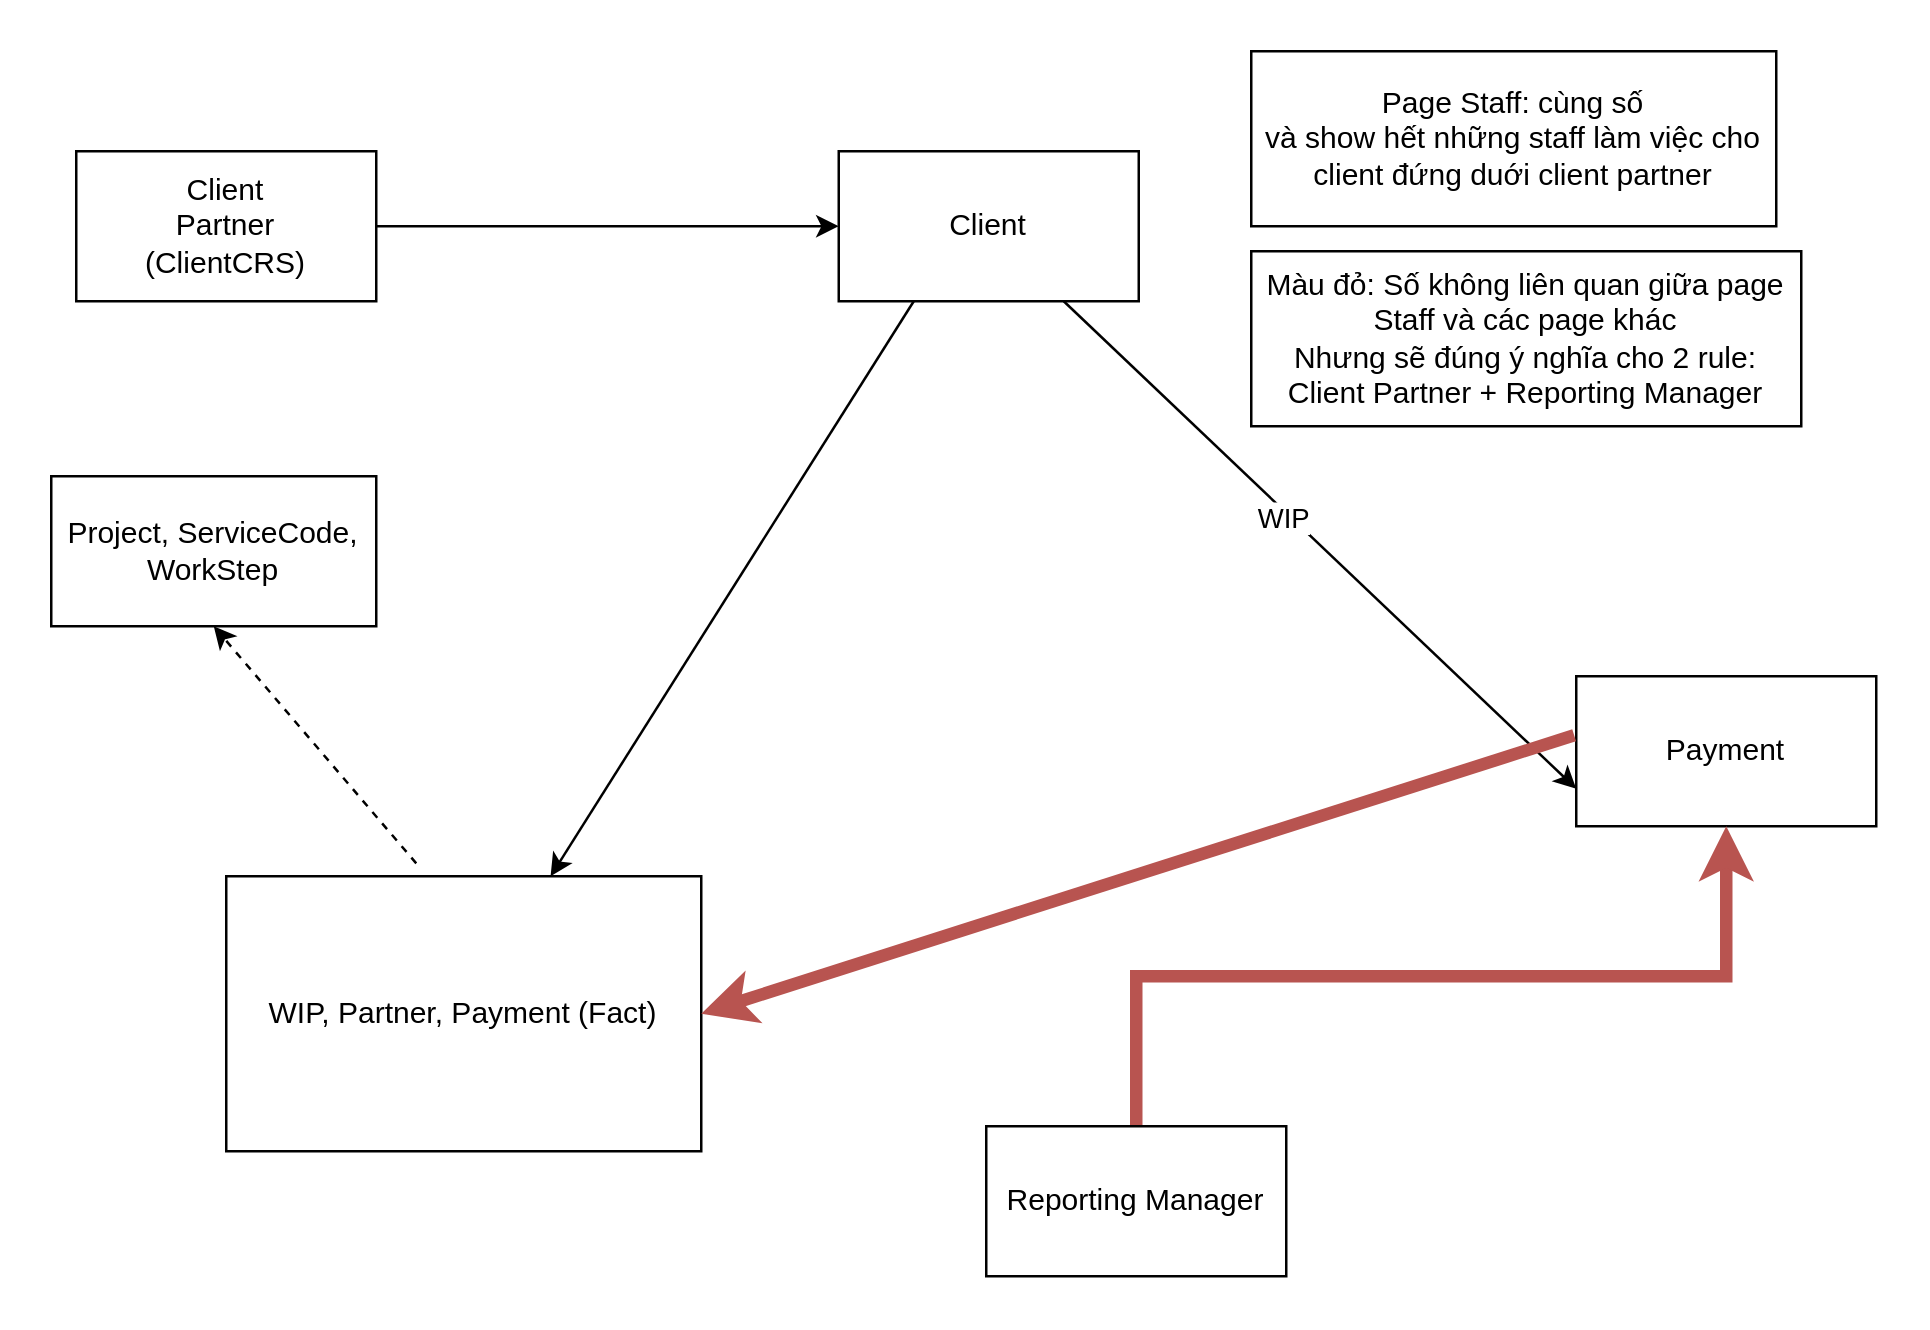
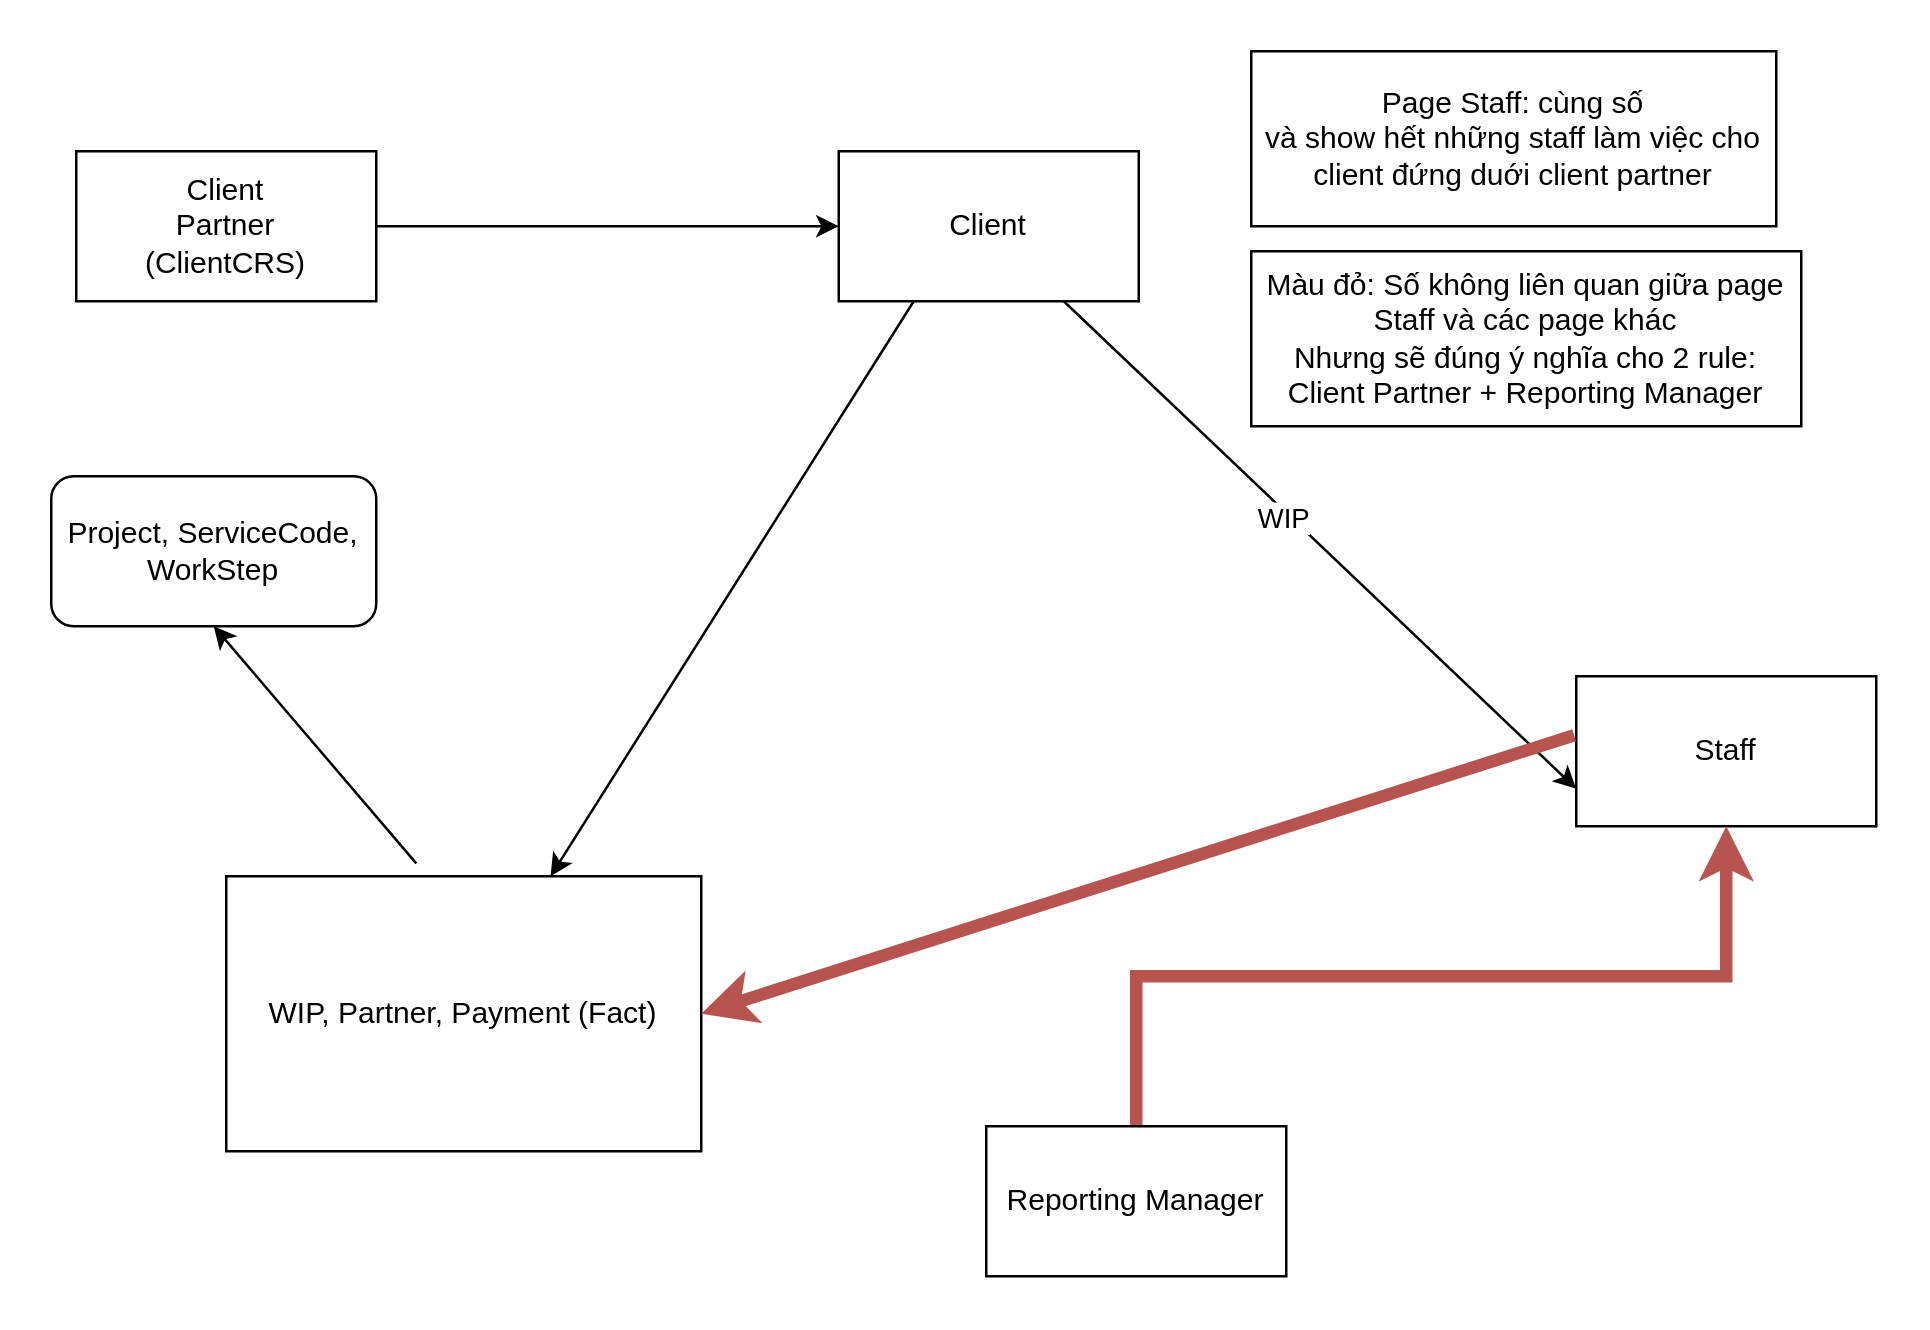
node "Project, ServiceCode, WorkStep": shape rectangle -> rounded rectangle
edge "WIP, Partner, Payment (Fact)" -> "Project, ServiceCode, WorkStep": style dashed -> solid
node "Payment": label "Payment" -> "Staff"
